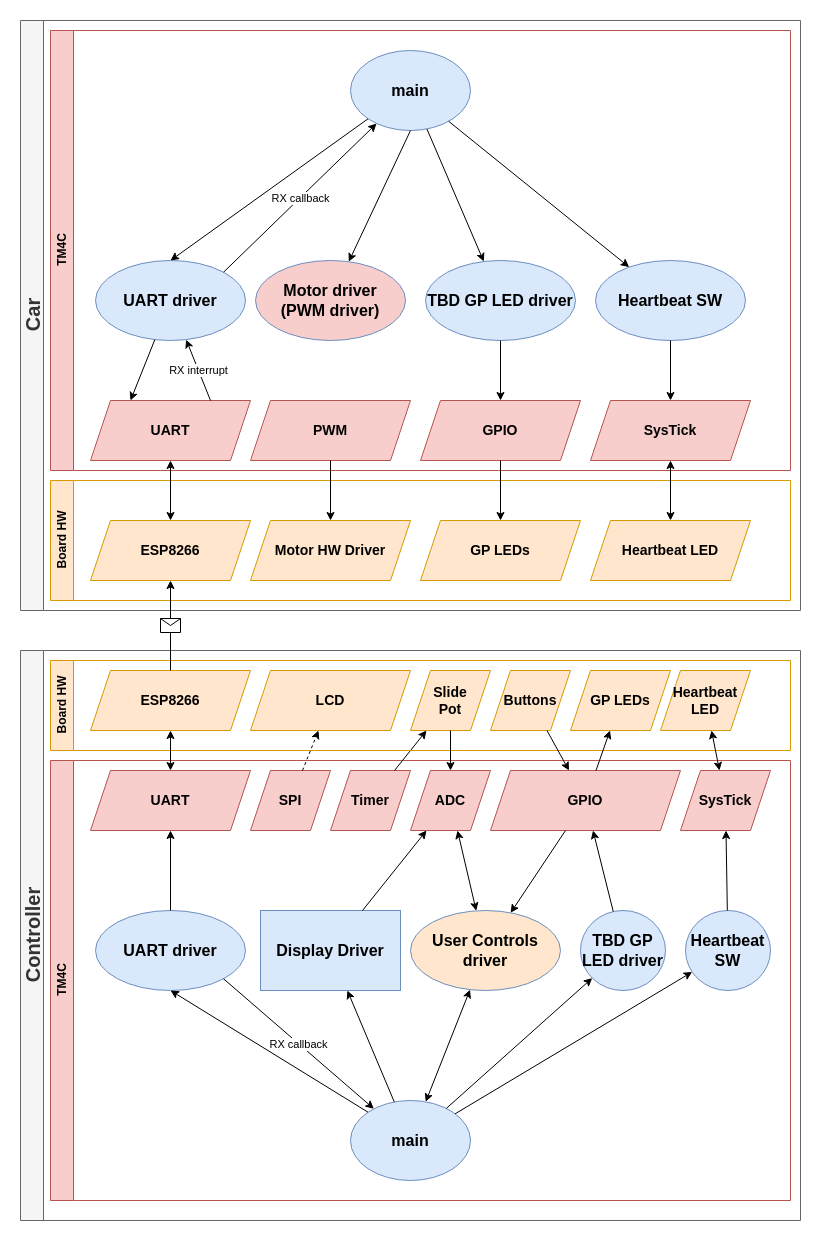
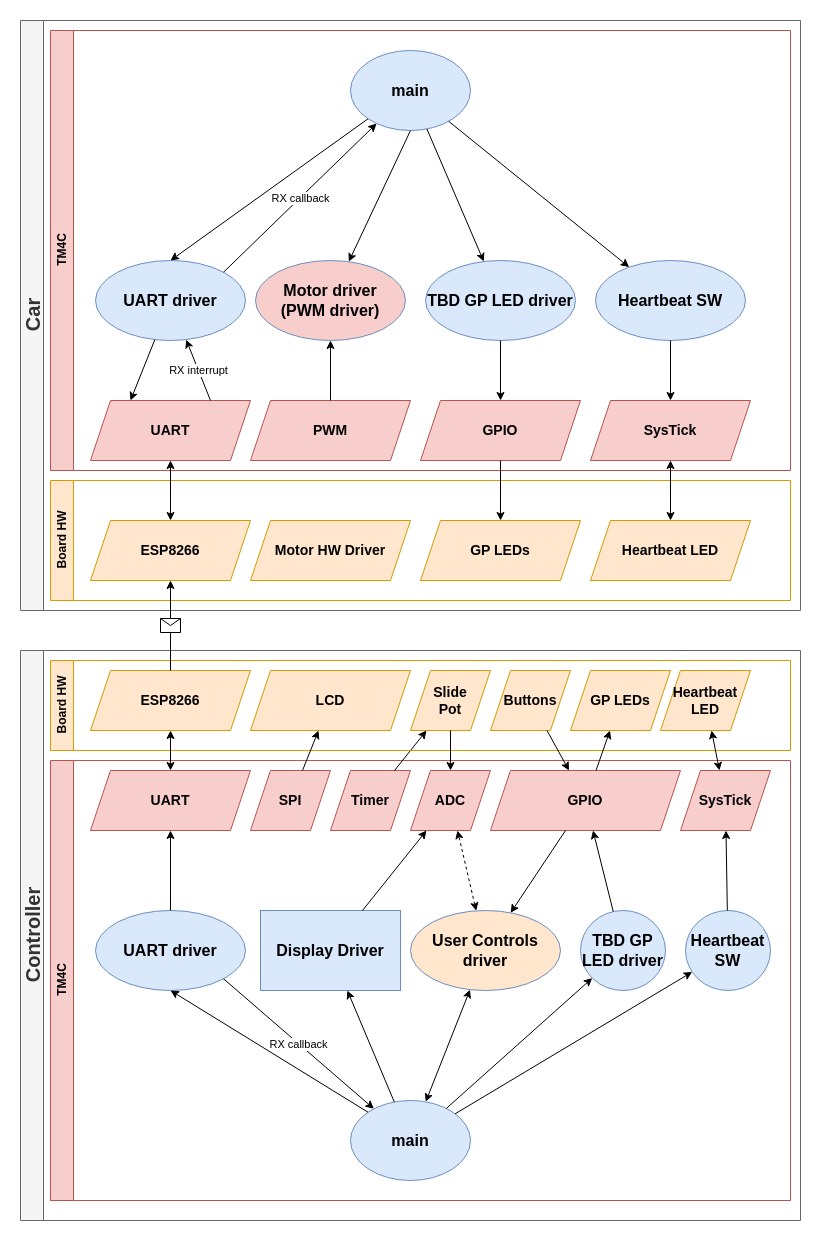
edge "PWM" -> "Motor HW Driver": now "PWM" -> "Motor driver (PWM driver)"
edge "SPI" -> "LCD": style dashed -> solid
edge "ADC" -- "User Controls driver": style solid -> dashed
